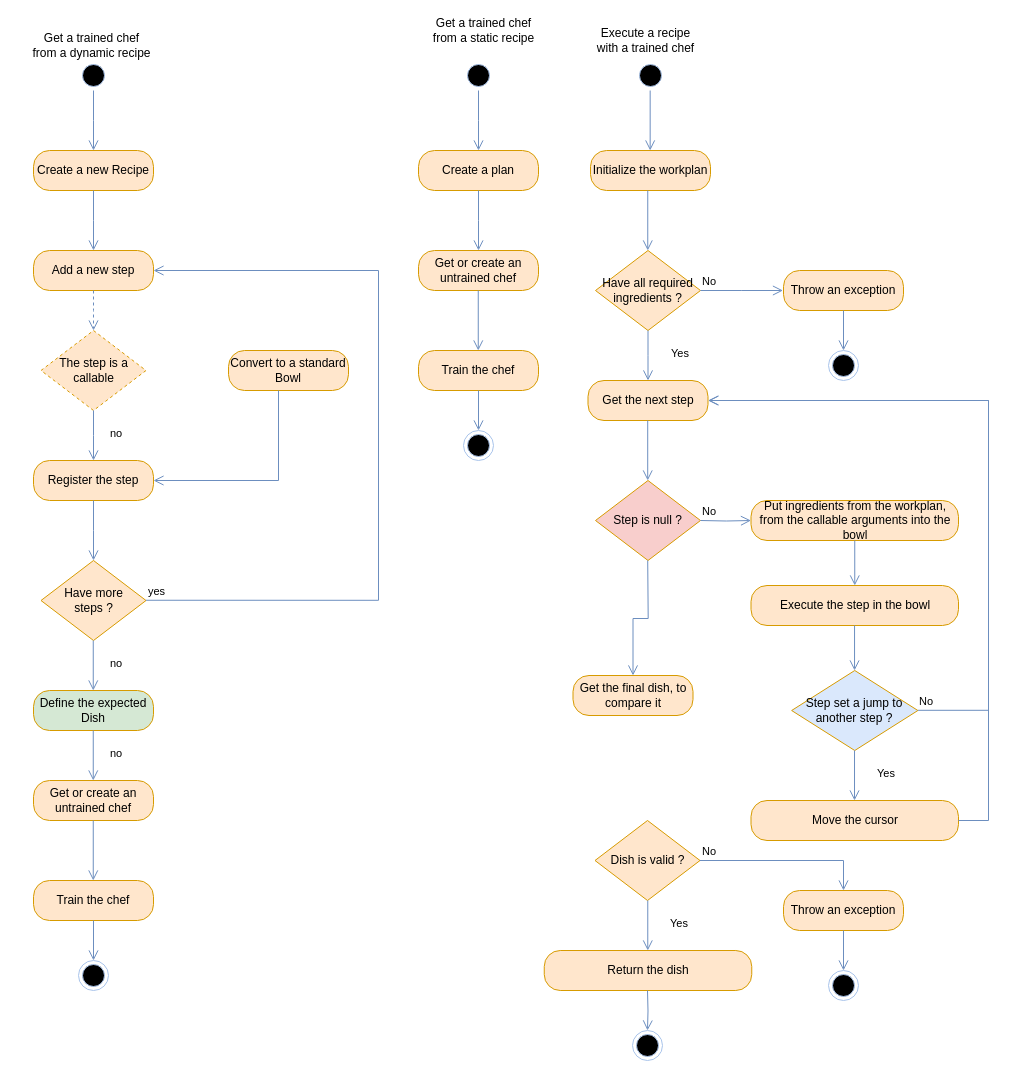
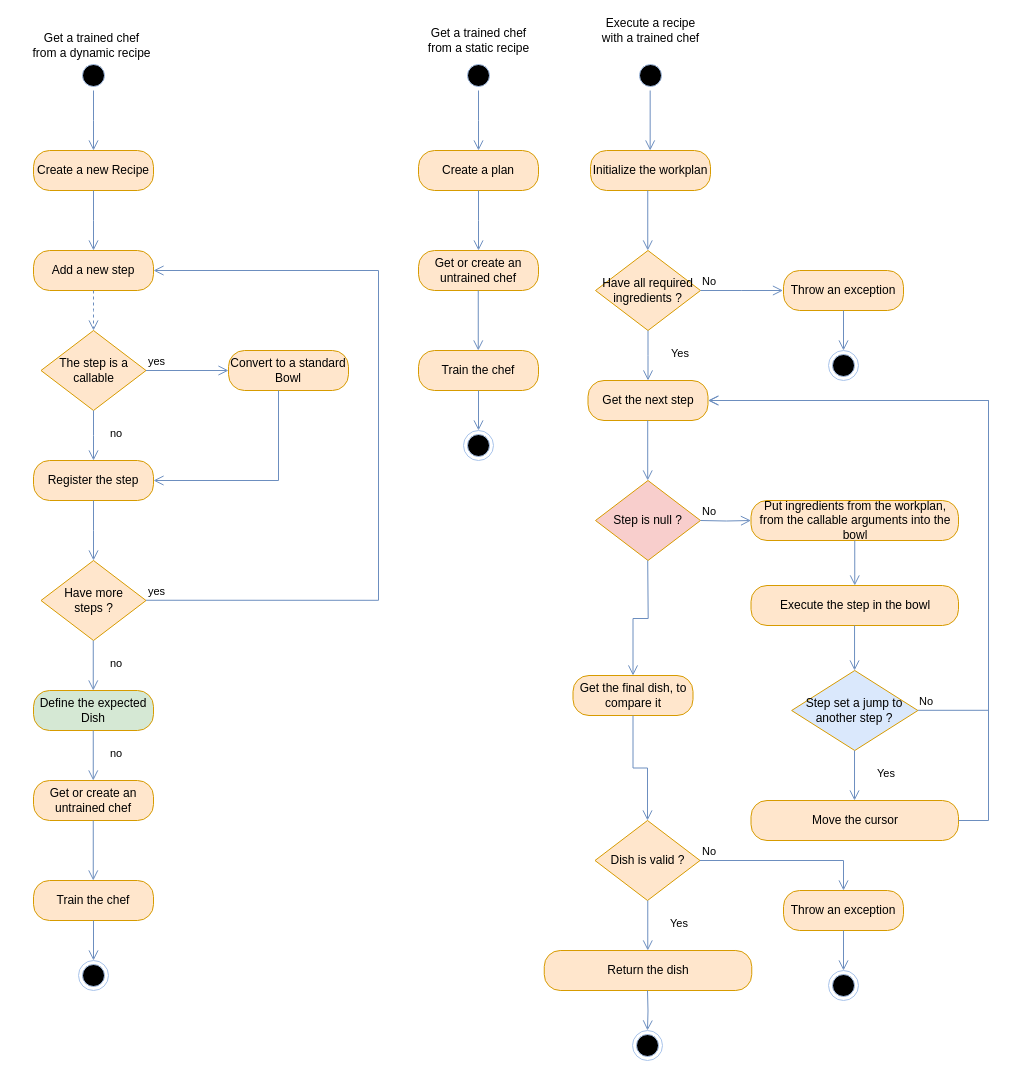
node "Get a trained chef from a static recipe": moved (484, 31) -> (479, 41)
node "Execute a recipe with a trained chef": moved (646, 41) -> (651, 31)
node "The step is a callable": style dashed -> solid
edge "The step is a callable" -> "Convert to a standard Bowl": added, label "yes"
edge "Get the final dish, to compare it" -> "Dish is valid ?": added
